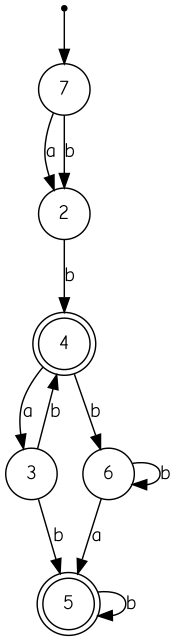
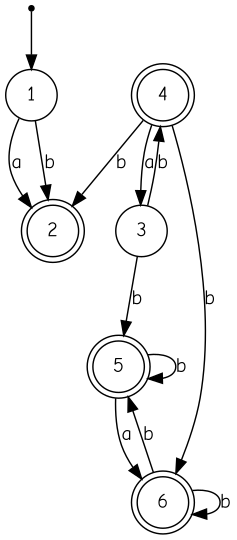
node "7": label "7" -> "1"
node "2": shape circle -> doublecircle
edge "2" -> "4": reversed
edge "5" -> "6": added, label "a"
node "6": shape circle -> doublecircle
edge "6" -> "5": label "a" -> "b"
